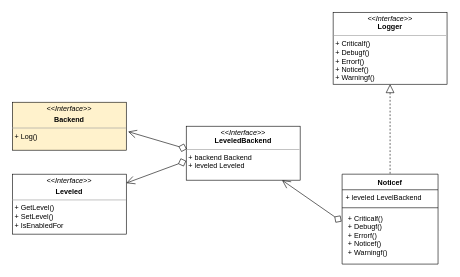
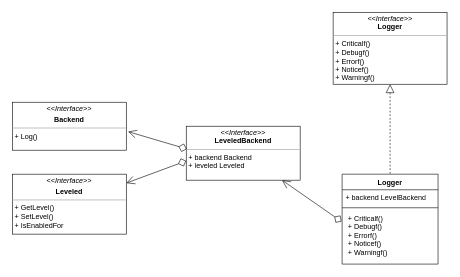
node "<<Interface>> Backend + Log()": fillcolor #fff2cc -> #ffffff
node "Noticef": label "Noticef" -> "Logger"
node "+ leveled LevelBackend": label "+ leveled LevelBackend" -> "+ backend LevelBackend"
